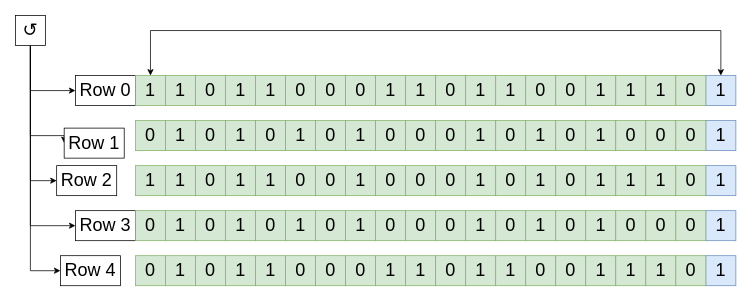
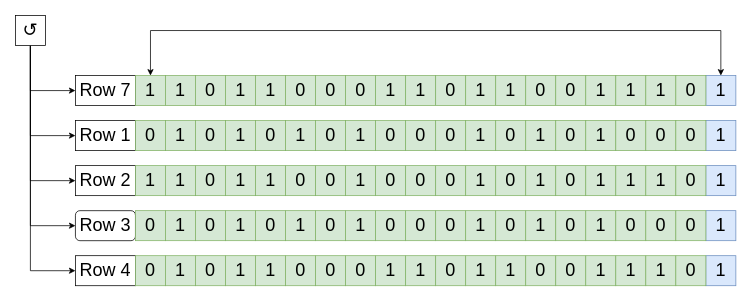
node "Row 0": label "Row 0" -> "Row 7"
node "Row 1": moved (94, 143) -> (105, 135)
node "Row 2": moved (87, 180) -> (105, 180)
node "Row 3": shape rectangle -> rounded rectangle
node "Row 4": moved (90, 270) -> (105, 270)
